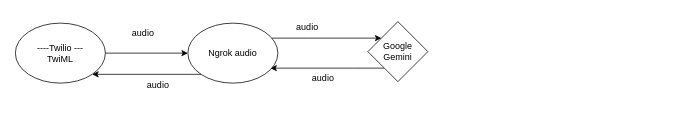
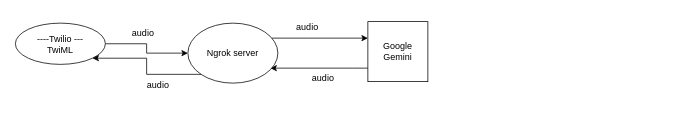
node "Google Gemini": shape diamond -> rectangle
node "----Twilio --- TwiML": size 90x60 -> 90x41
node "Ngrok audio": label "Ngrok audio" -> "Ngrok server"
